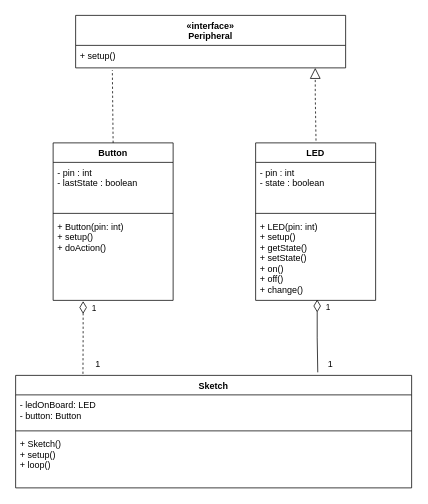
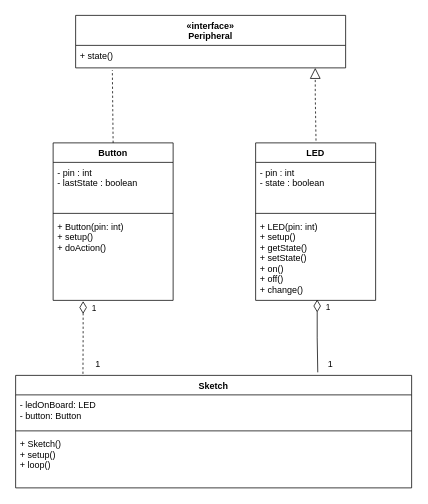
node "+ setup()": label "+ setup()" -> "+ state()"
